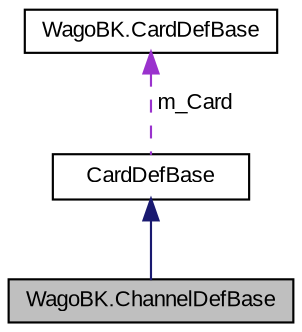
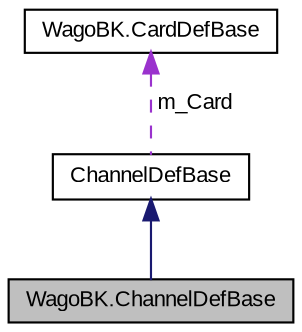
node "CardDefBase": label "CardDefBase" -> "ChannelDefBase"
